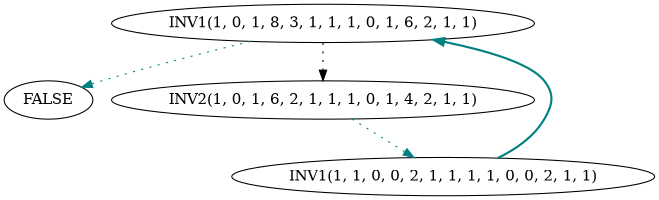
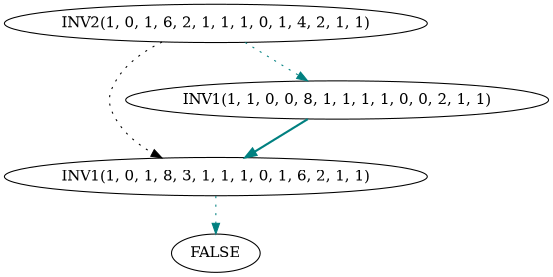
edge "INV1(1, 0, 1, 8, 3, 1, 1, 1, 0, 1, 6, 2, 1, 1)" -> "INV2(1, 0, 1, 6, 2, 1, 1, 1, 0, 1, 4, 2, 1, 1)": reversed
node "INV1(1, 1, 0, 0, 2, 1, 1, 1, 1, 0, 0, 2, 1, 1)": label "INV1(1, 1, 0, 0, 2, 1, 1, 1, 1, 0, 0, 2, 1, 1)" -> "INV1(1, 1, 0, 0, 8, 1, 1, 1, 1, 0, 0, 2, 1, 1)"
